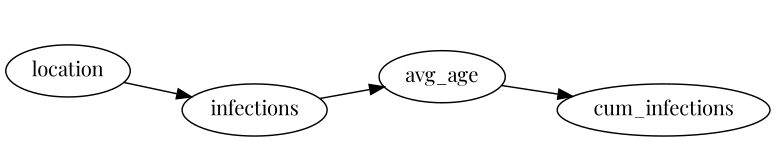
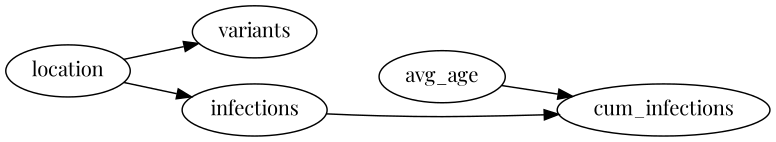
node "variants": added
edge "infections" -> "avg_age": now "infections" -> "cum_infections"
